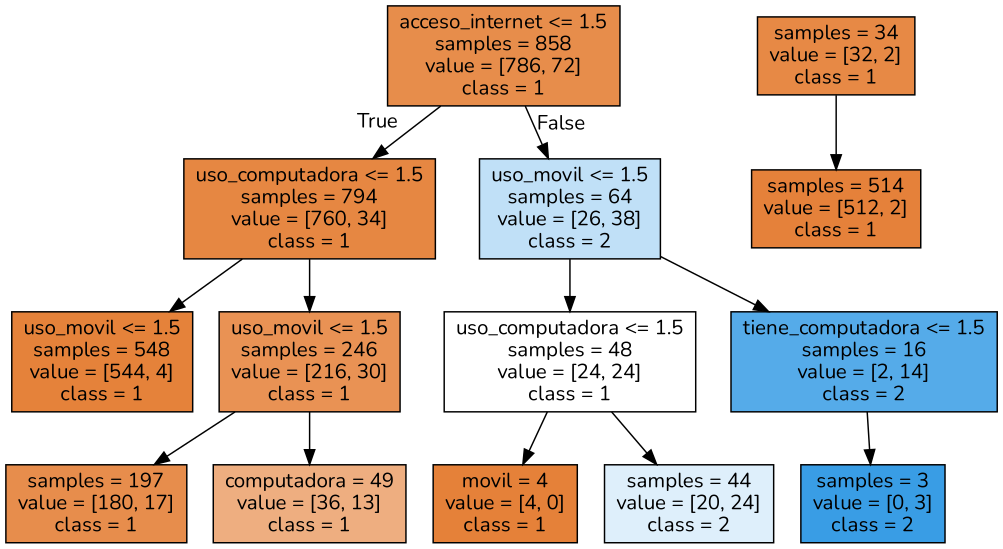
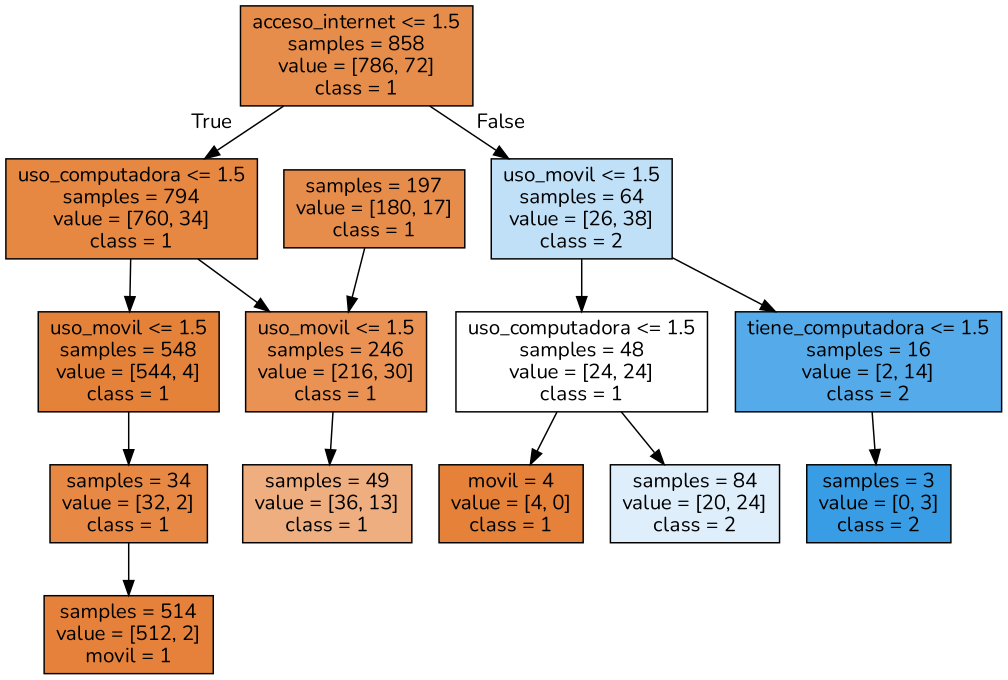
node "samples = 514 value = [512, 2] class = 1": label "samples = 514 value = [512, 2] class = 1" -> "samples = 514 value = [512, 2] movil = 1"
edge "uso_movil <= 1.5 samples = 548 value = [544, 4] class = 1" -> "samples = 34 value = [32, 2] class = 1": added
edge "uso_movil <= 1.5 samples = 246 value = [216, 30] class = 1" -> "samples = 197 value = [180, 17] class = 1": reversed
node "computadora = 49 value = [36, 13] class = 1": label "computadora = 49 value = [36, 13] class = 1" -> "samples = 49 value = [36, 13] class = 1"
node "samples = 44 value = [20, 24] class = 2": label "samples = 44 value = [20, 24] class = 2" -> "samples = 84 value = [20, 24] class = 2"
